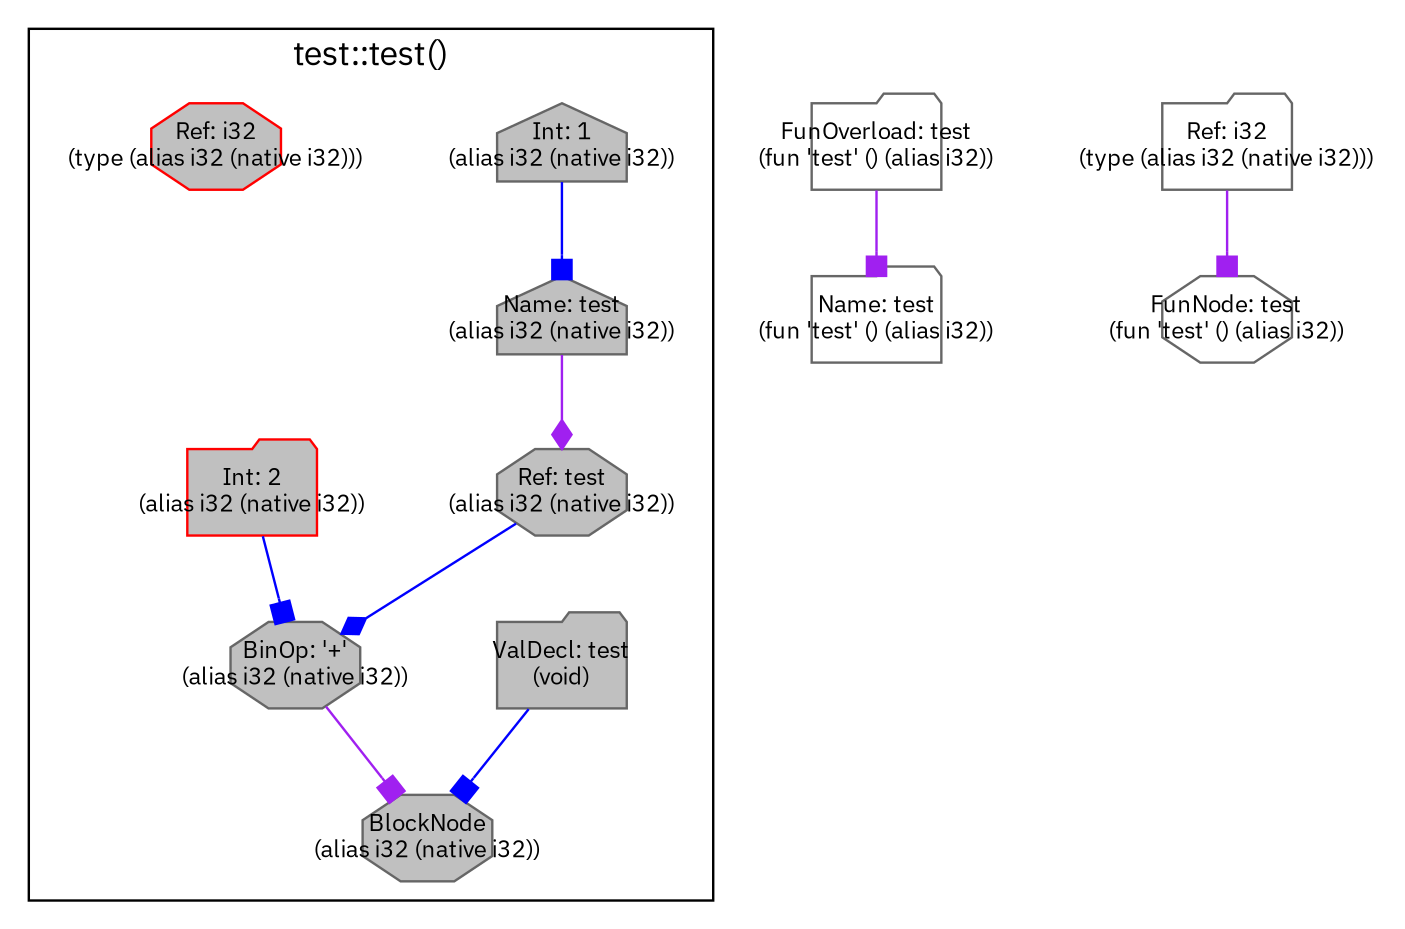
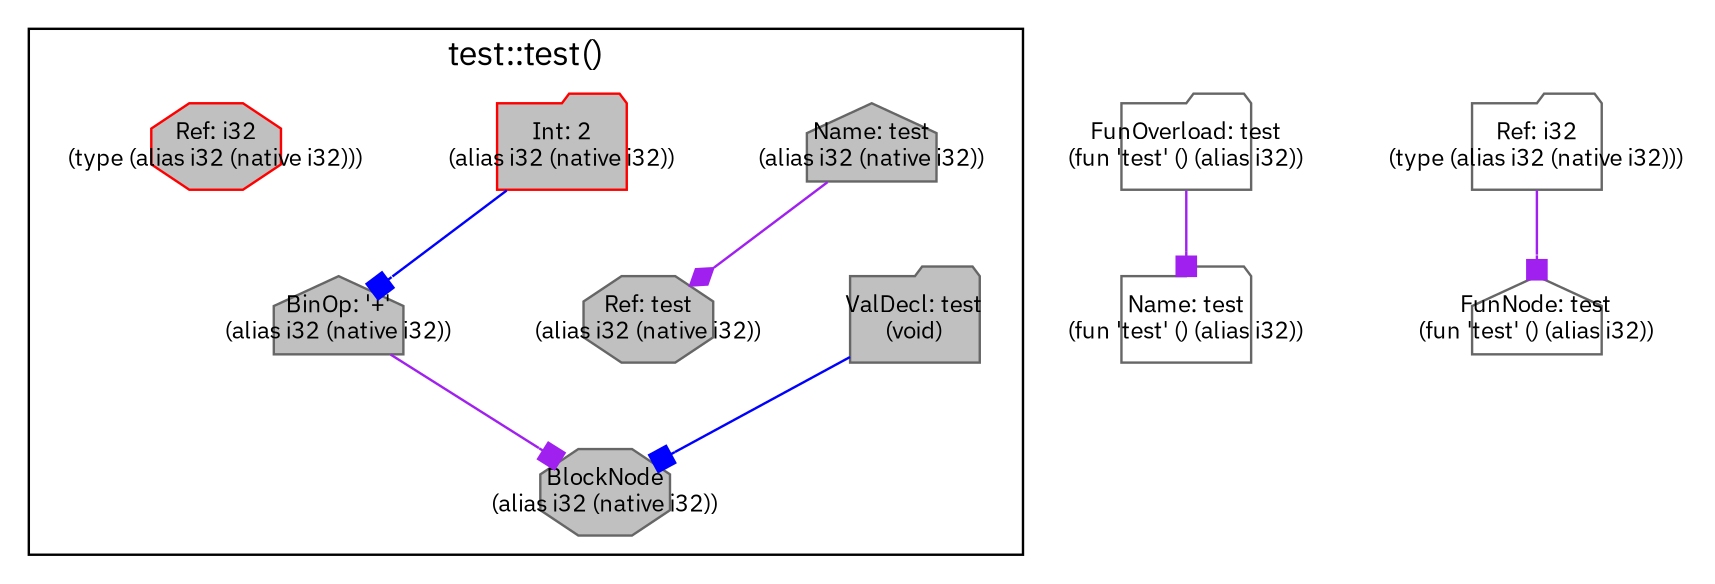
node "Int: 1 (alias i32 (native i32))": removed
node "FunNode: test (fun 'test' () (alias i32))": shape octagon -> house
edge "Ref: test (alias i32 (native i32))" -> "BinOp: '+' (alias i32 (native i32))": removed
node "BinOp: '+' (alias i32 (native i32))": shape octagon -> house
